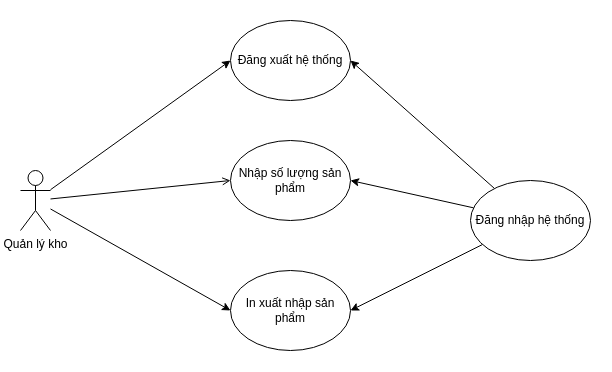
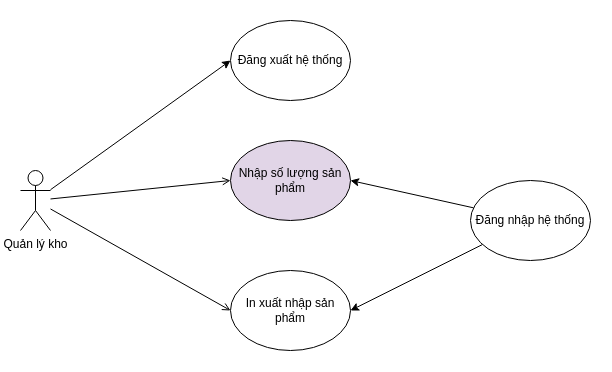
edge "Đăng nhập hệ thống" -> "Đăng xuất hệ thống": removed
node "Nhập số lượng sản phẩm": fillcolor #ffffff -> #e1d5e7
edge "Quản lý kho" -> "In xuất nhập sản phẩm": arrowhead classic -> open
